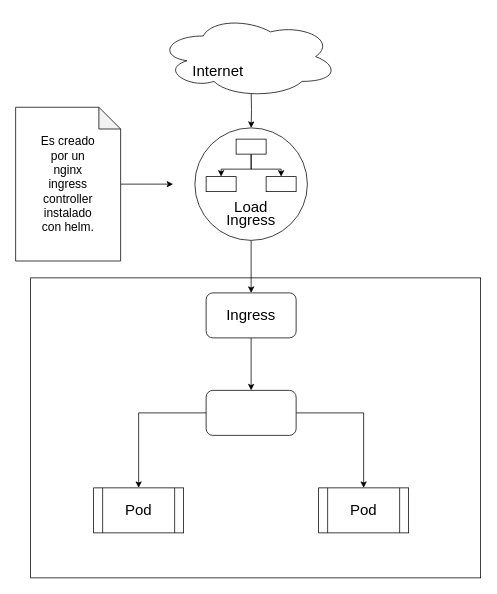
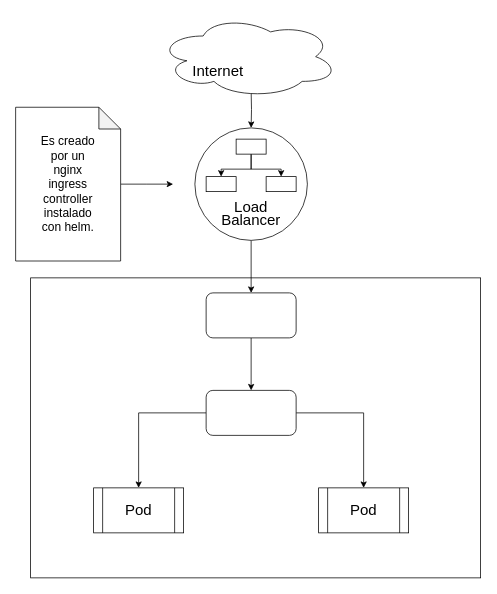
node "Load Ingress": label "Load Ingress" -> "Load Balancer"
node "Ingress": removed
